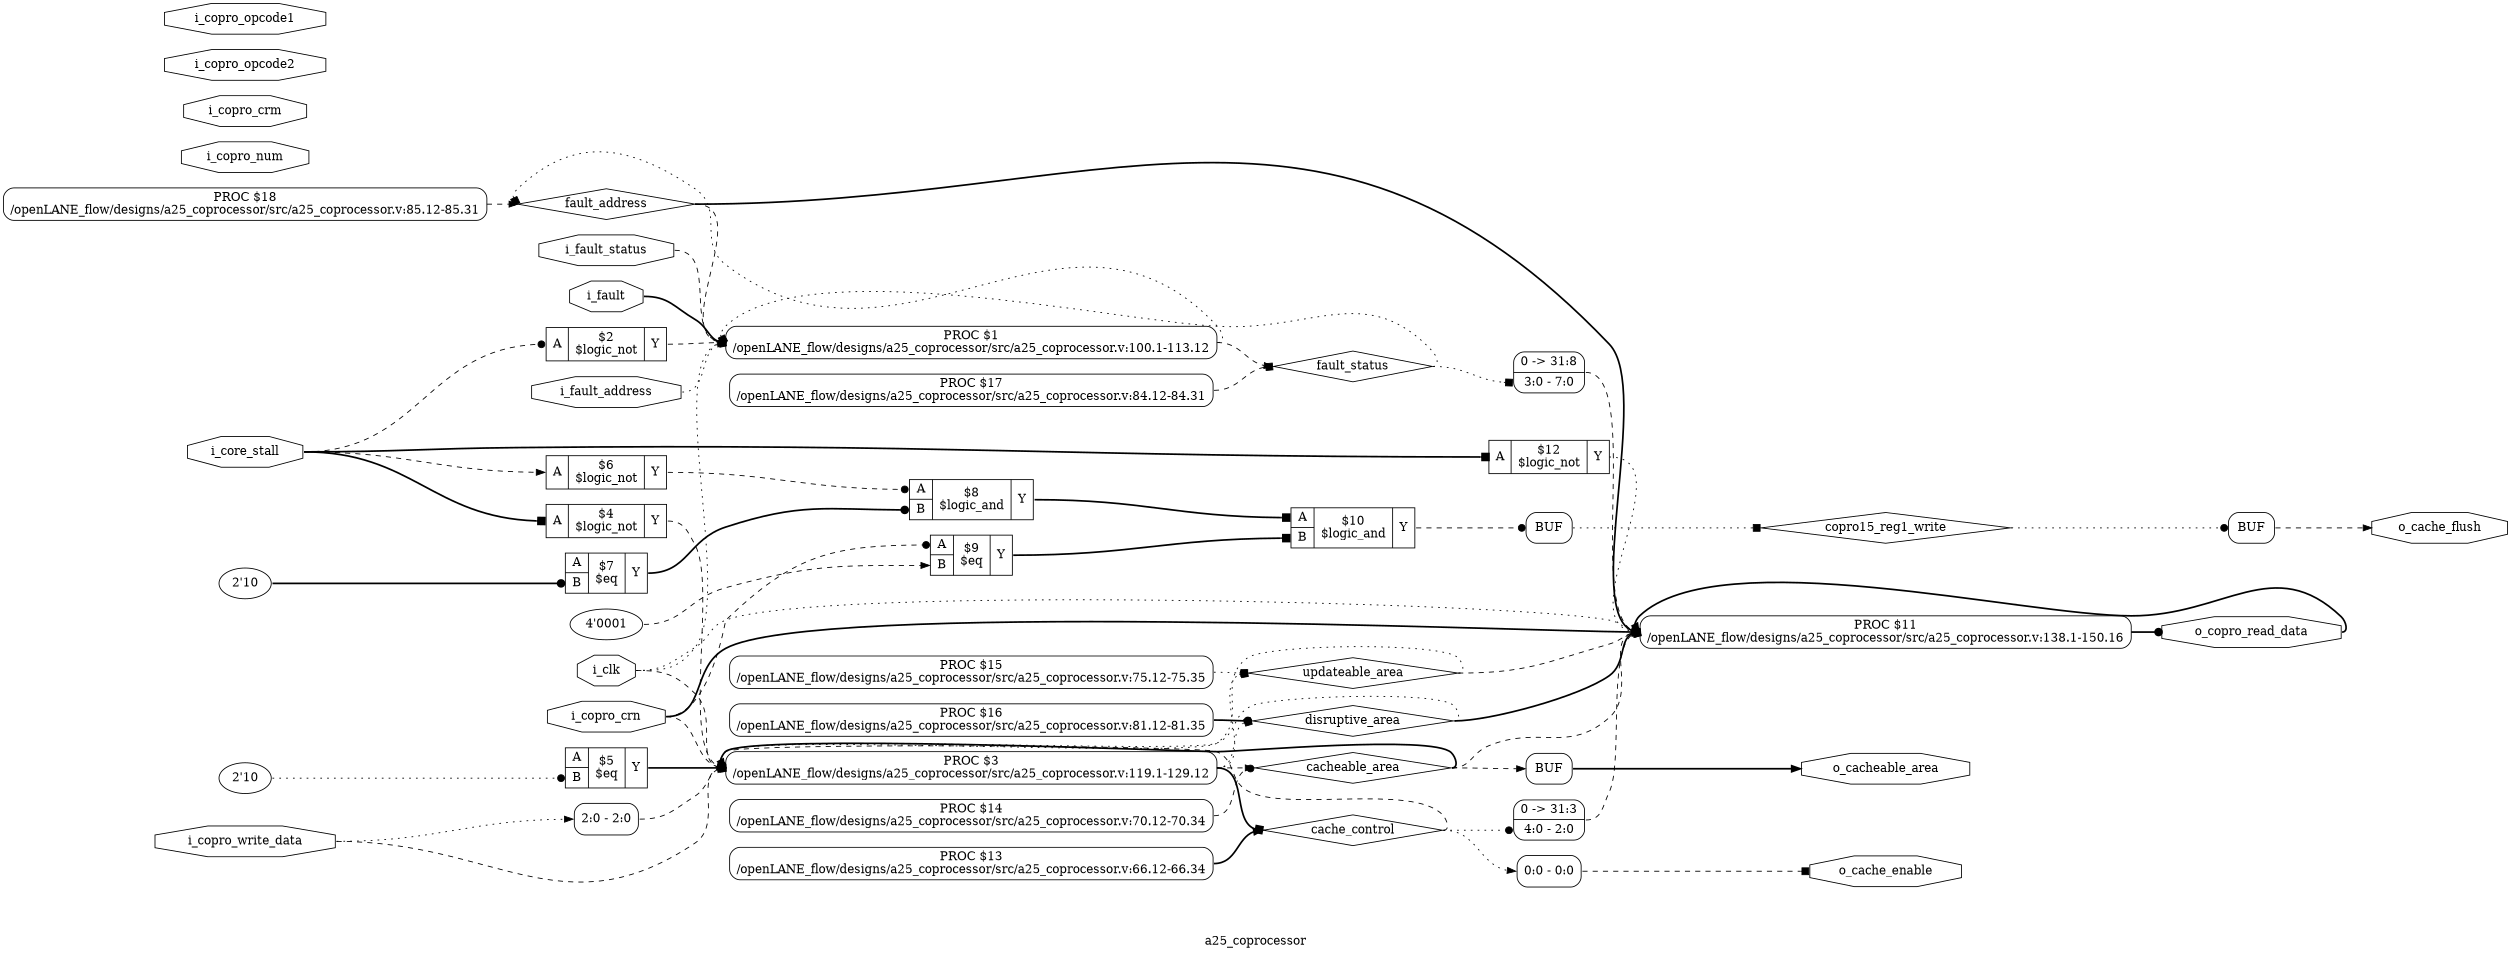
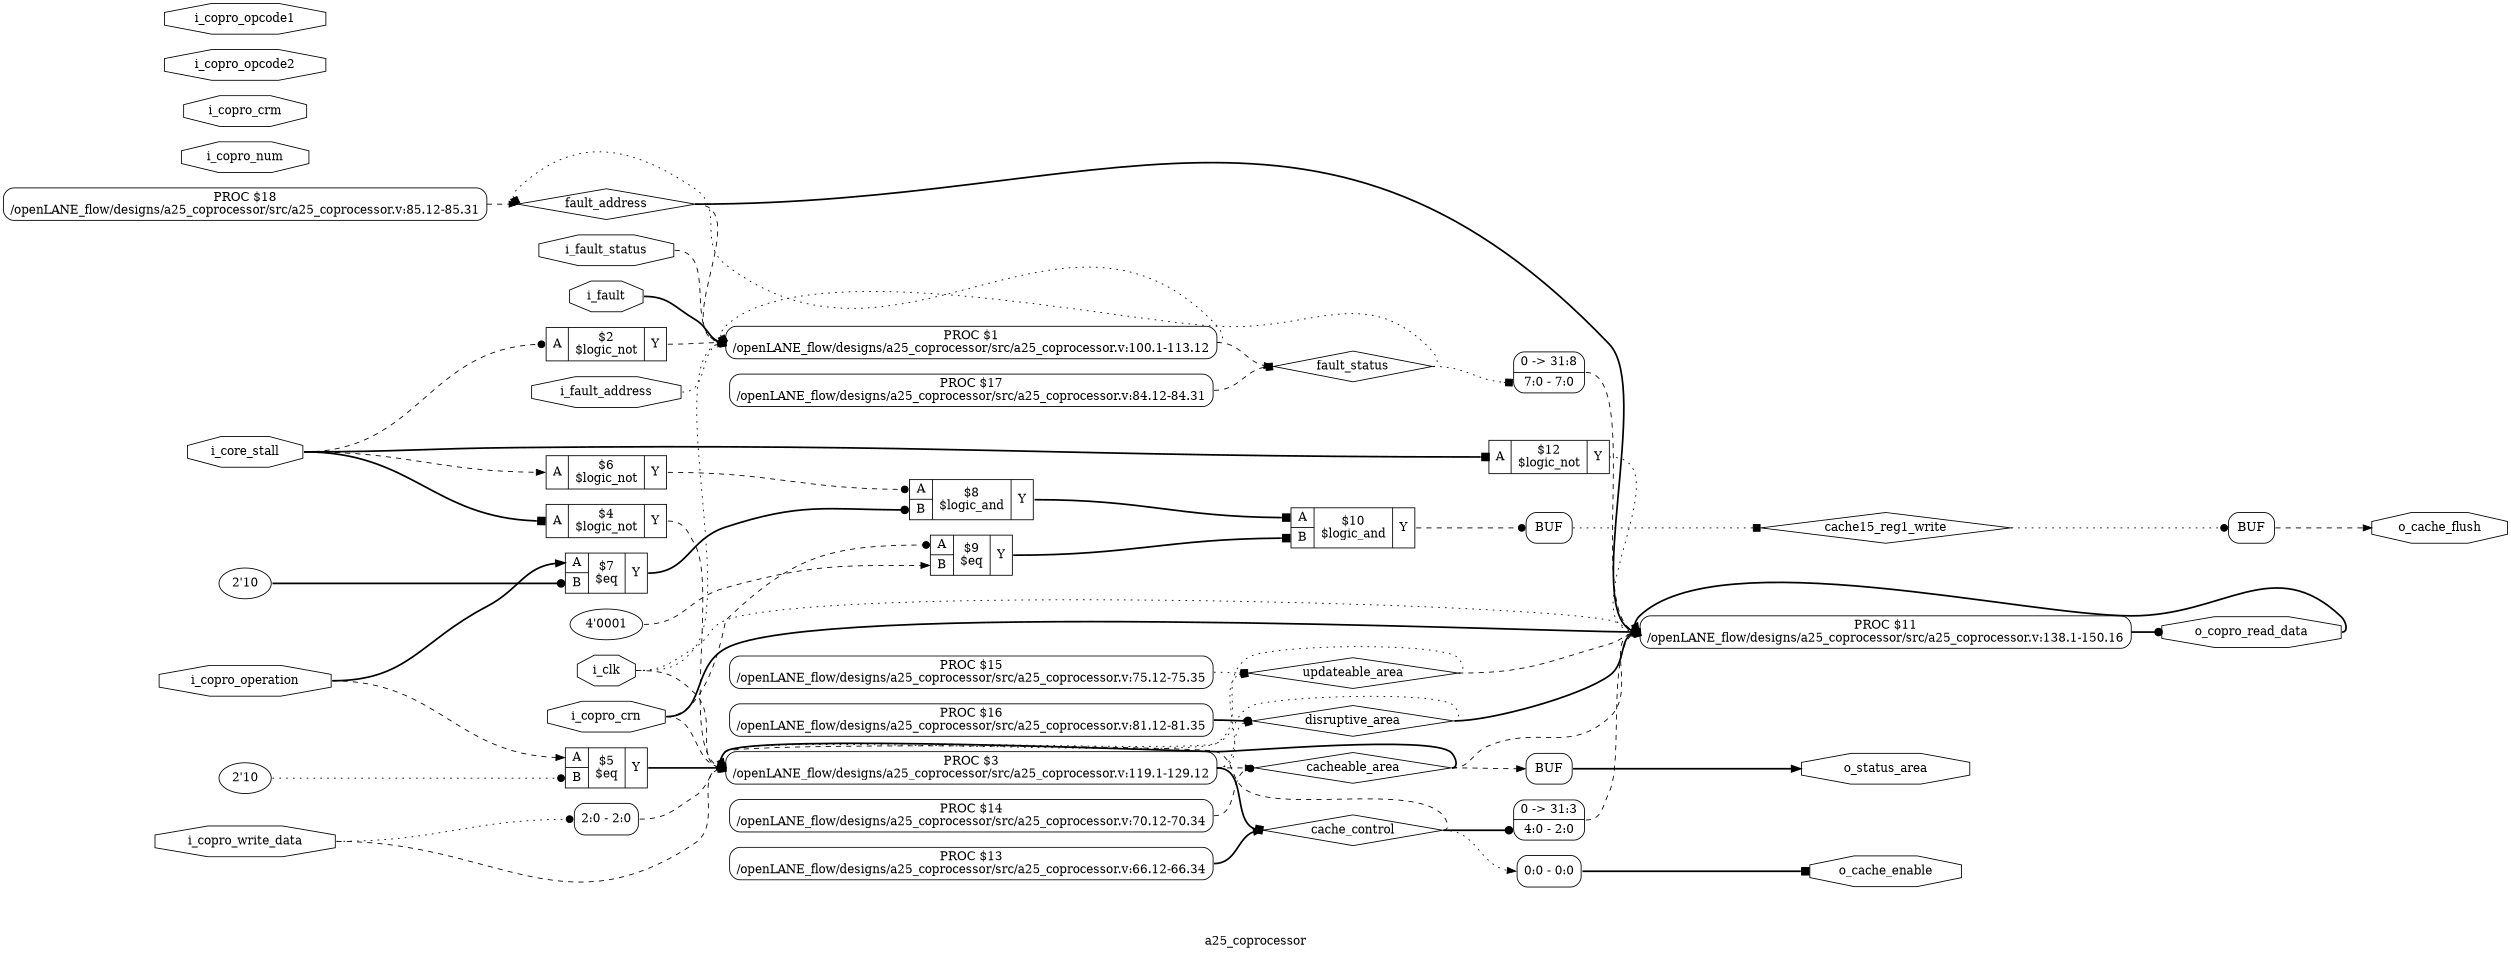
node "0 -> 31:8": text "3:0 - 7:0" -> "7:0 - 7:0"
node "copro15_reg1_write": label "copro15_reg1_write" -> "cache15_reg1_write"
node "i_copro_operation": added
node "o_cacheable_area": label "o_cacheable_area" -> "o_status_area"
edge "cache_control" -> "0 -> 31:3": style dotted -> bold
edge "i_copro_write_data" -> "2:0 - 2:0": arrowhead normal -> dot
edge "0:0 - 0:0" -> "o_cache_enable": style dashed -> bold
